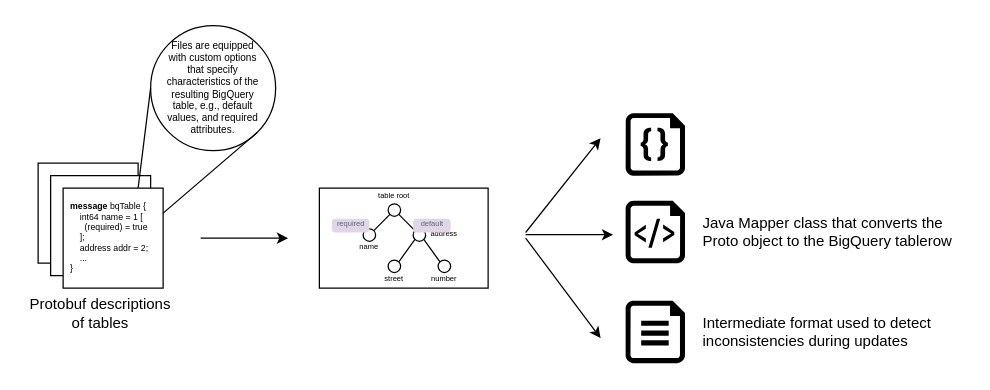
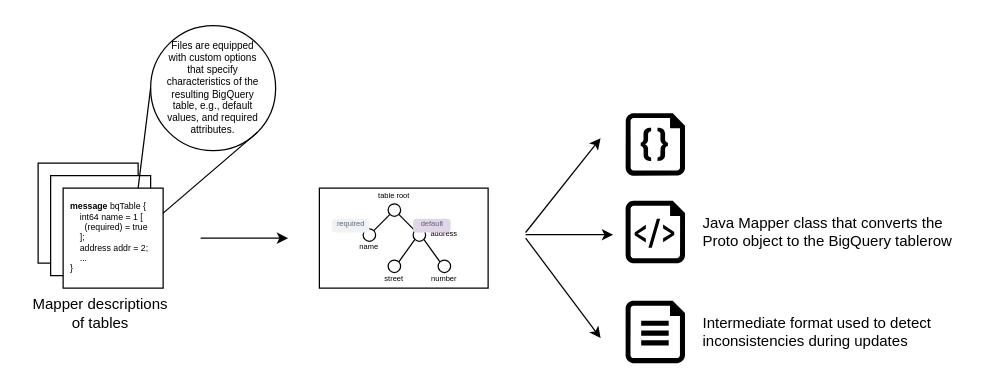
node "required": fillcolor #e1d5e7 -> #f1f2f4
node "Protobuf descriptions of tables": label "Protobuf descriptions of tables" -> "Mapper descriptions of tables"
